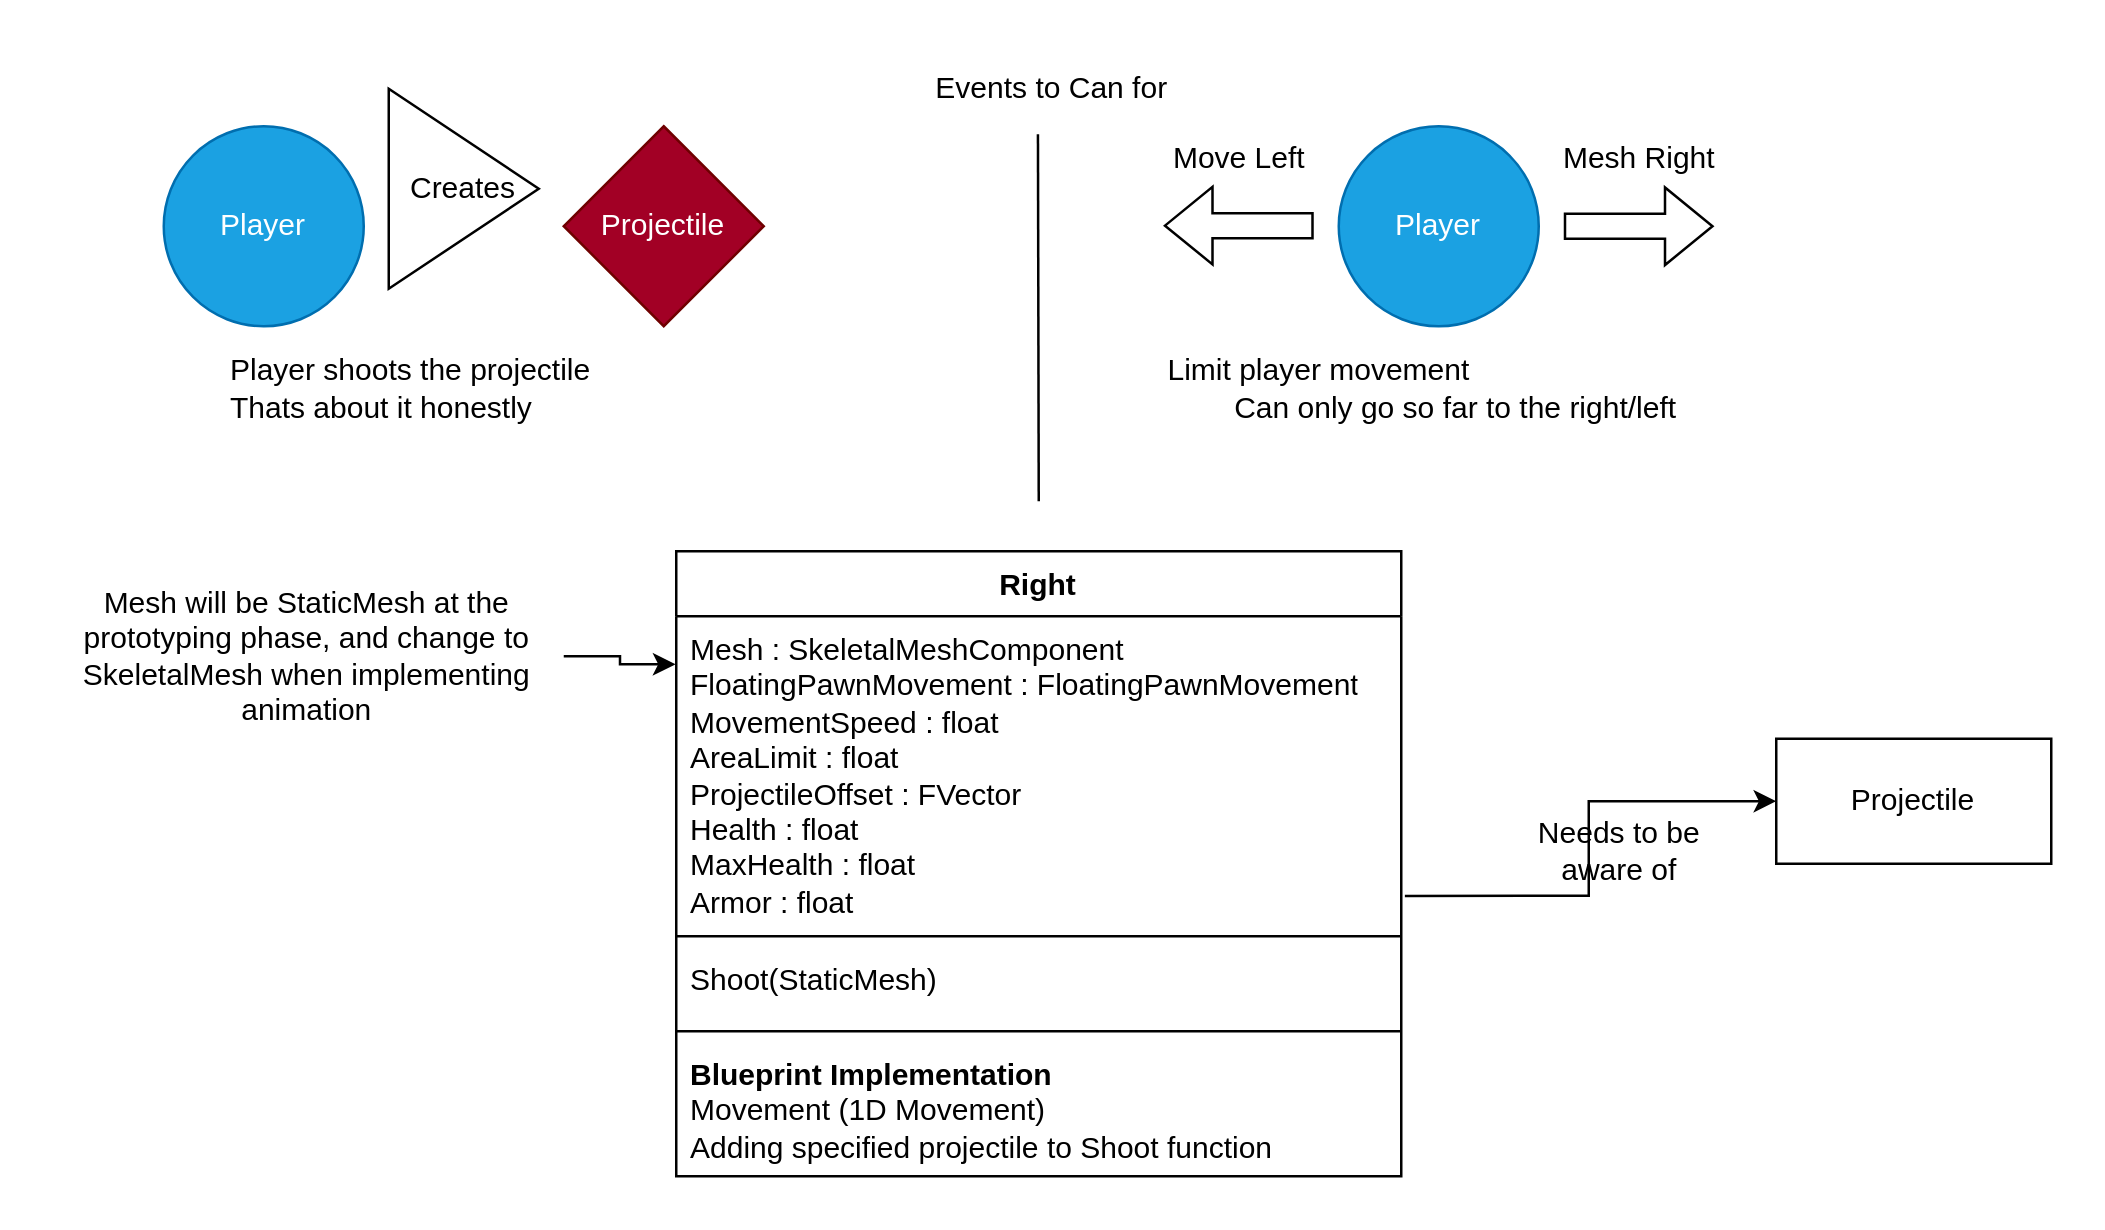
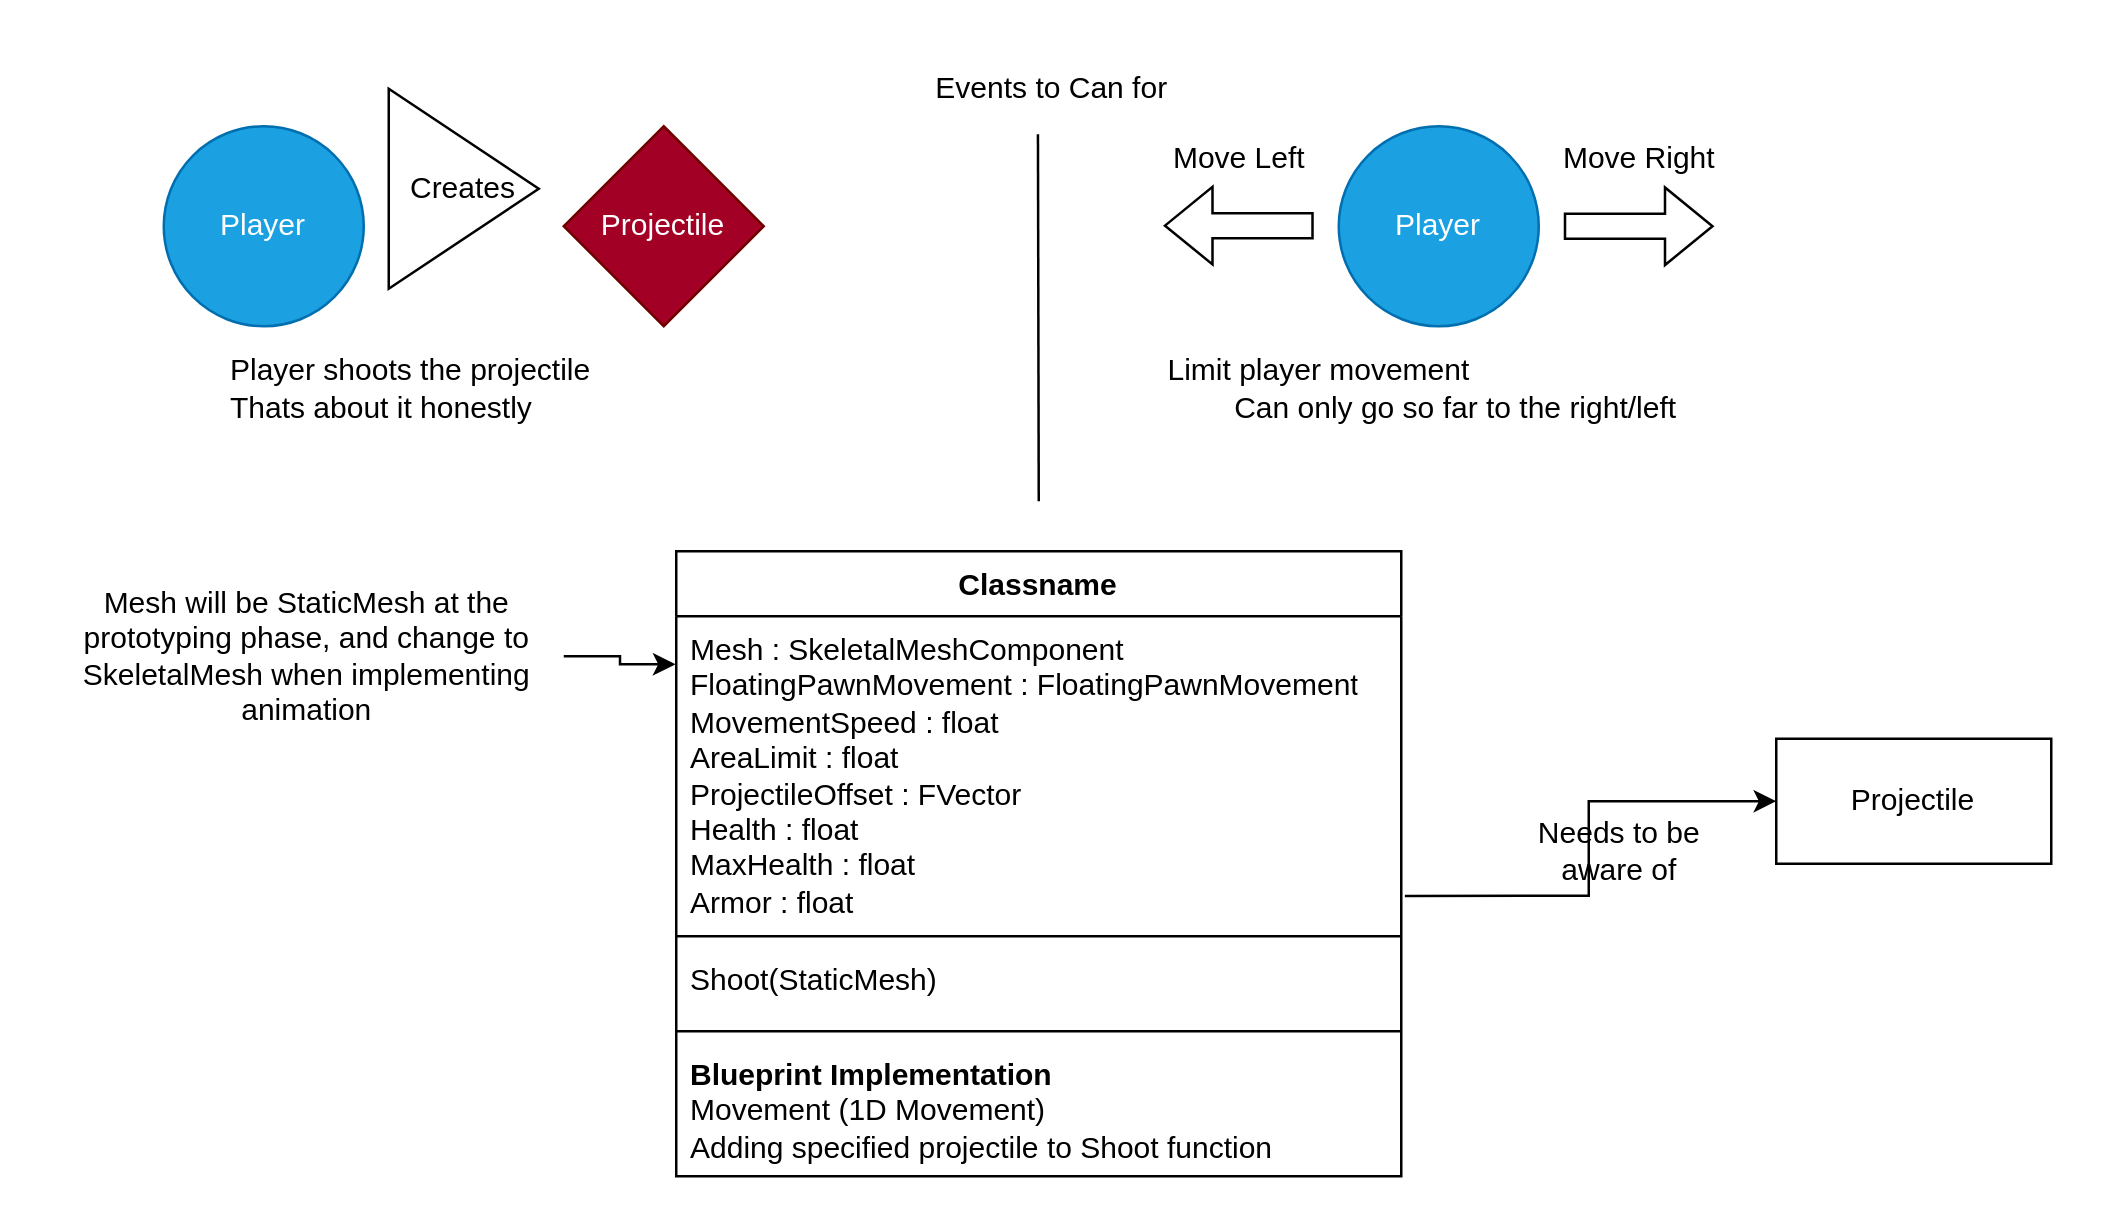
node "Mesh Right": label "Mesh Right" -> "Move Right"
node "Right": label "Right" -> "Classname"
